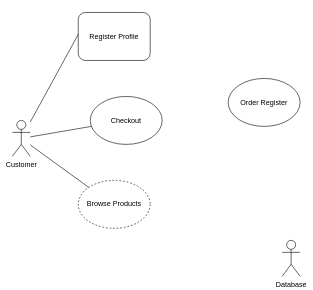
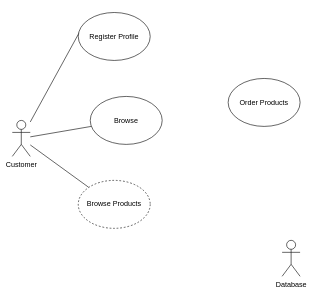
node "Register Profile": shape rounded rectangle -> ellipse
node "Order Register": label "Order Register" -> "Order Products"
node "Checkout": label "Checkout" -> "Browse"
